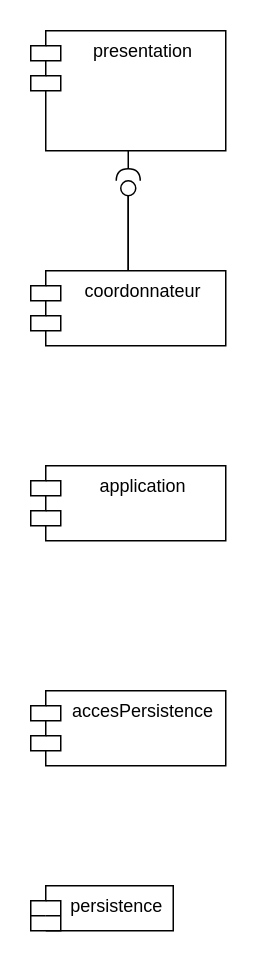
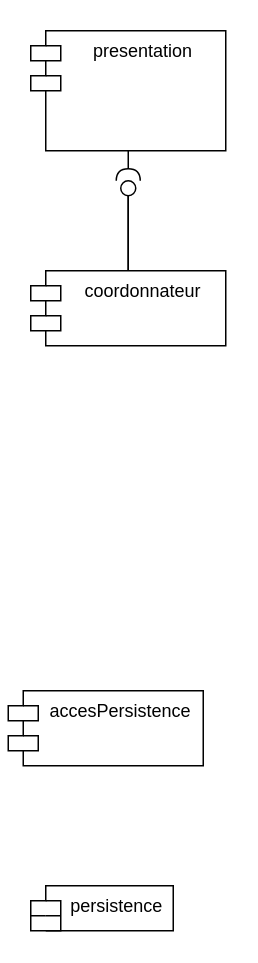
node "application": removed
node "accesPersistence": moved (128, 728) -> (106, 728)
